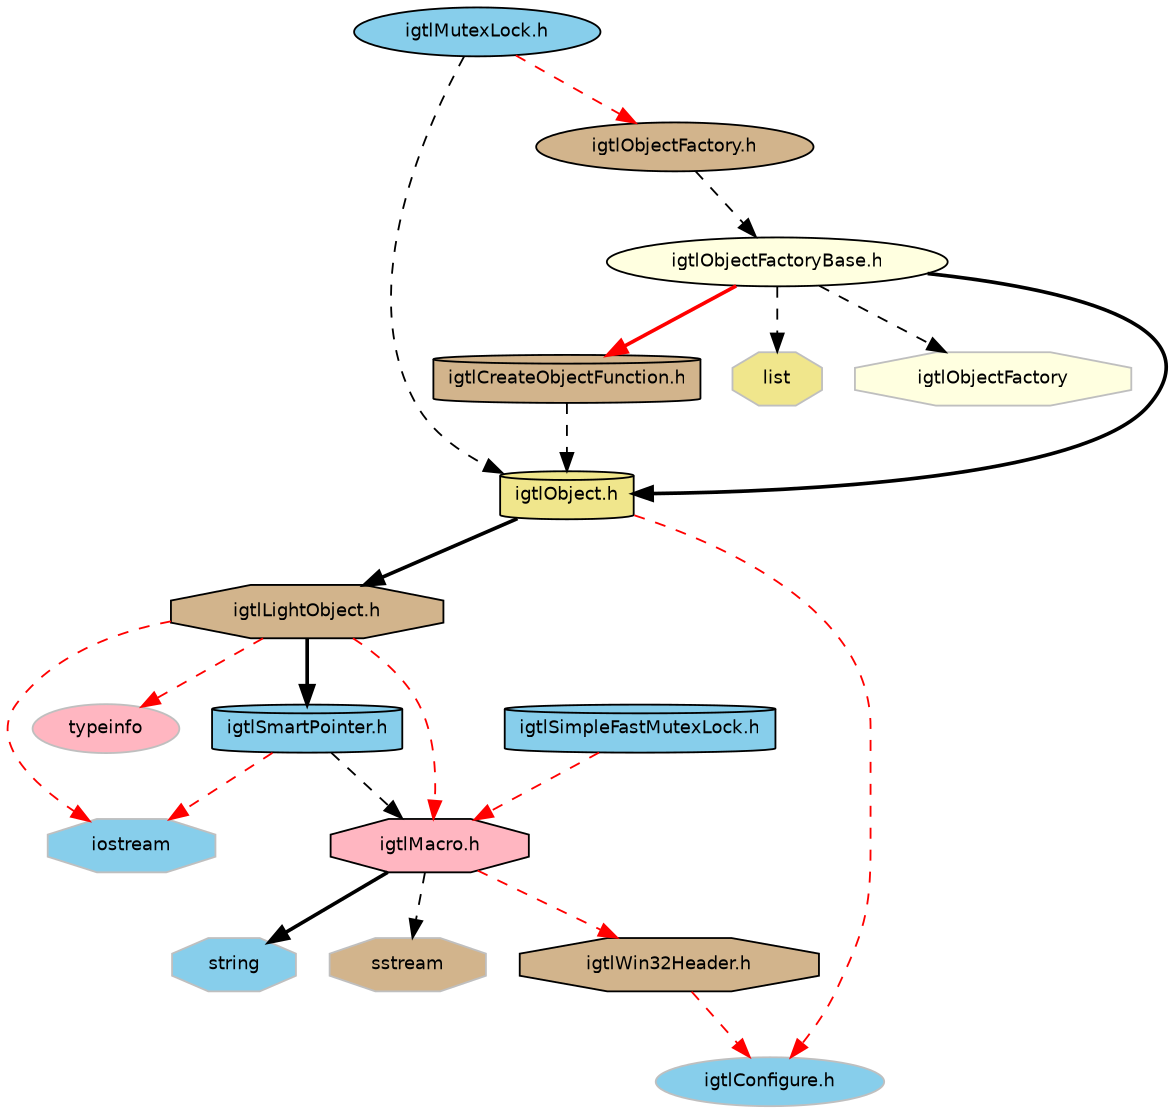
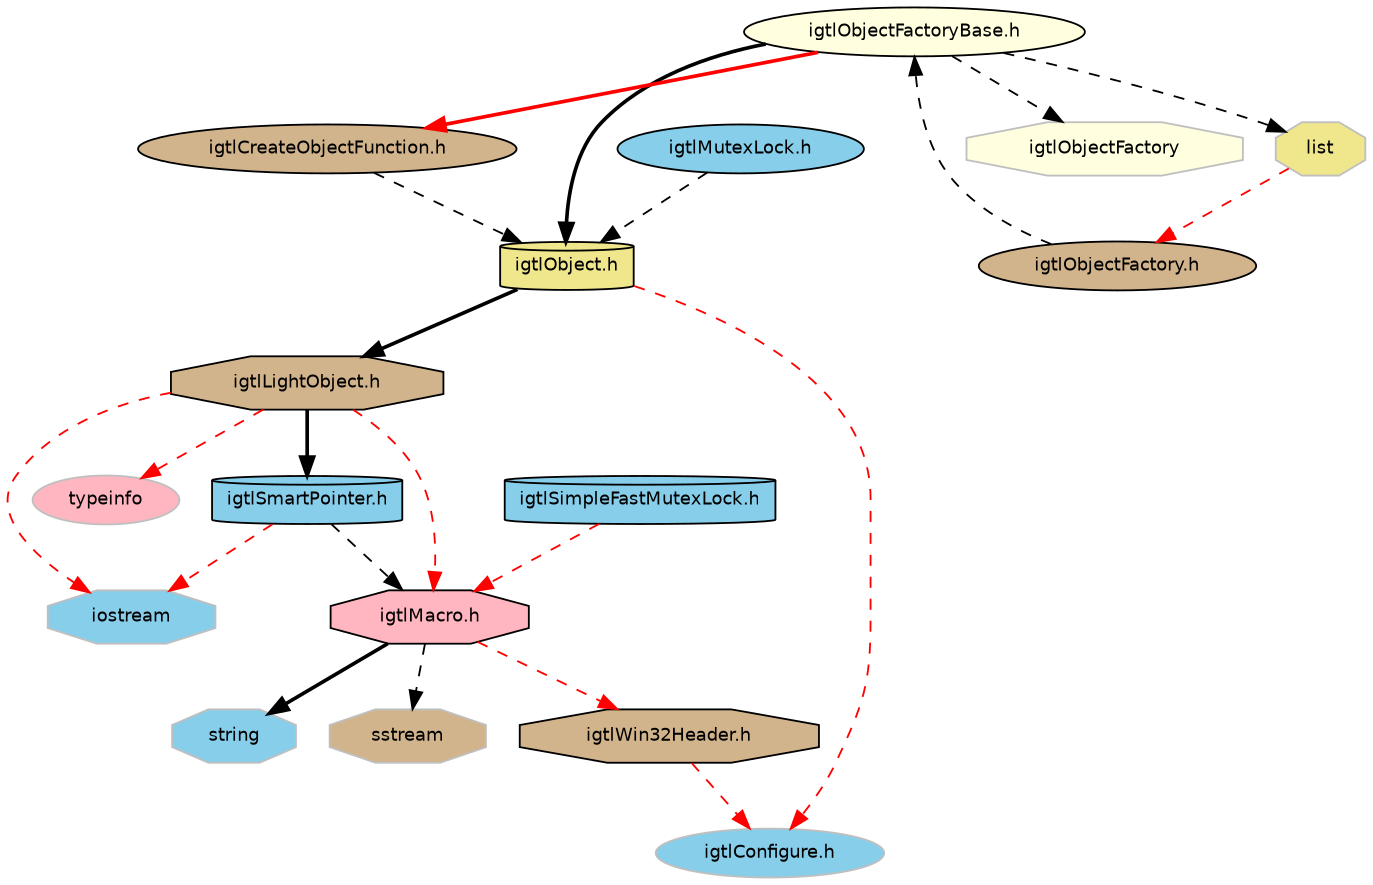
edge "igtlMutexLock.h" -> "igtlObjectFactory.h": now "list" -> "igtlObjectFactory.h"
node "igtlCreateObjectFunction.h": shape cylinder -> ellipse
